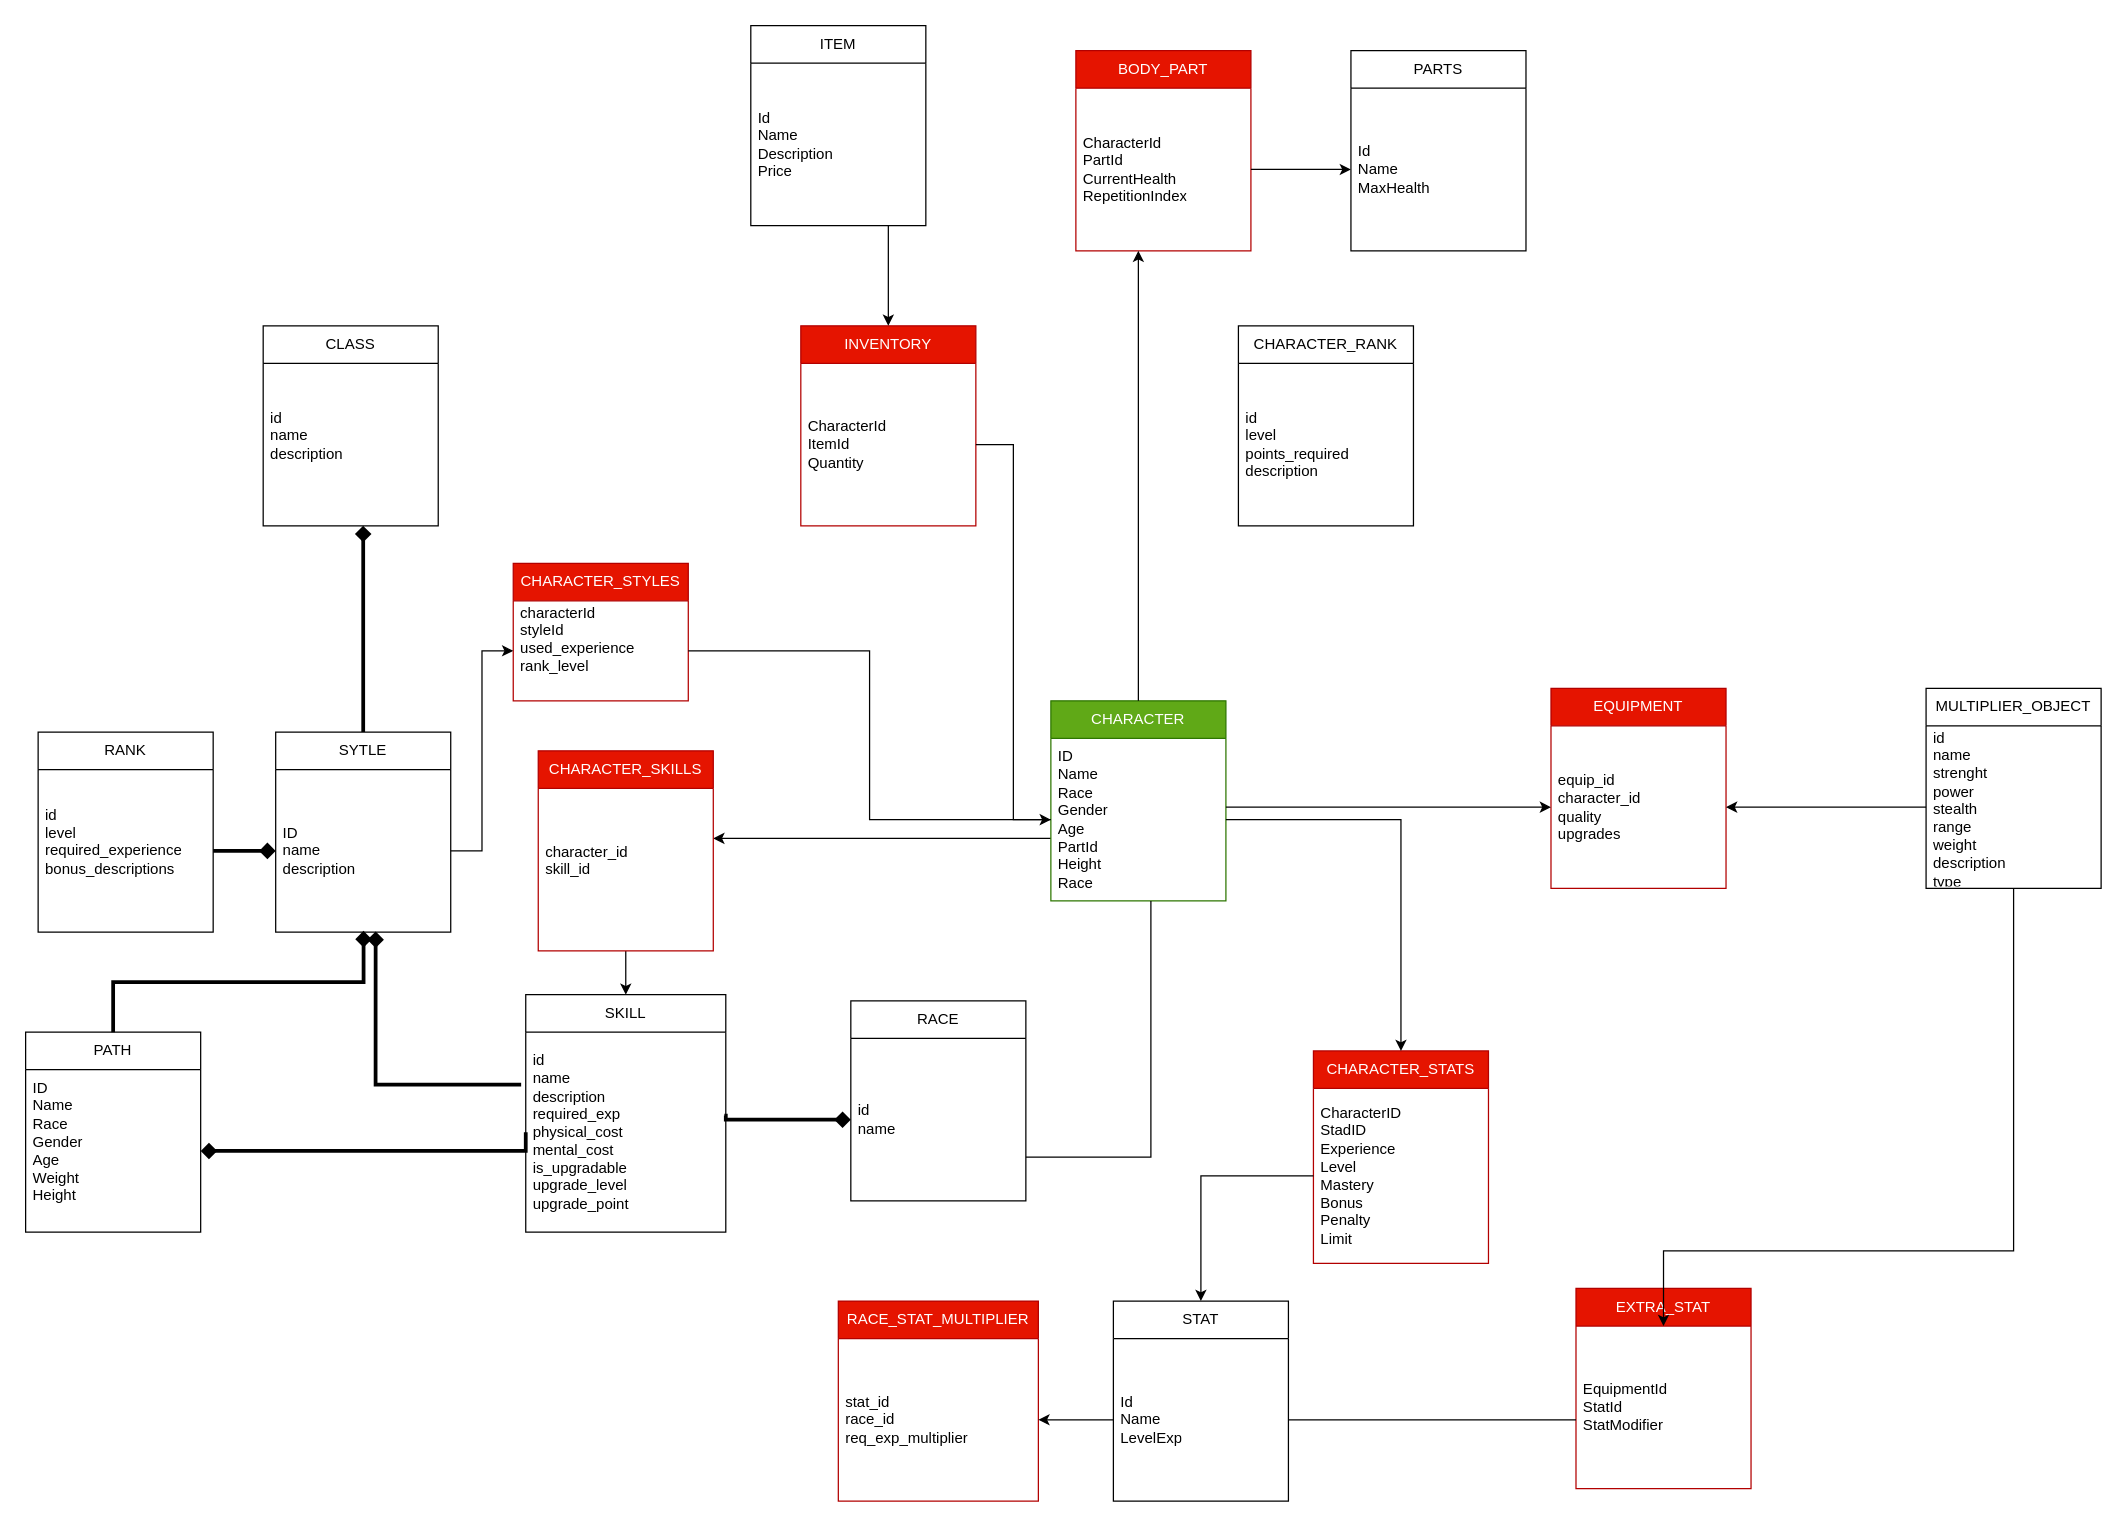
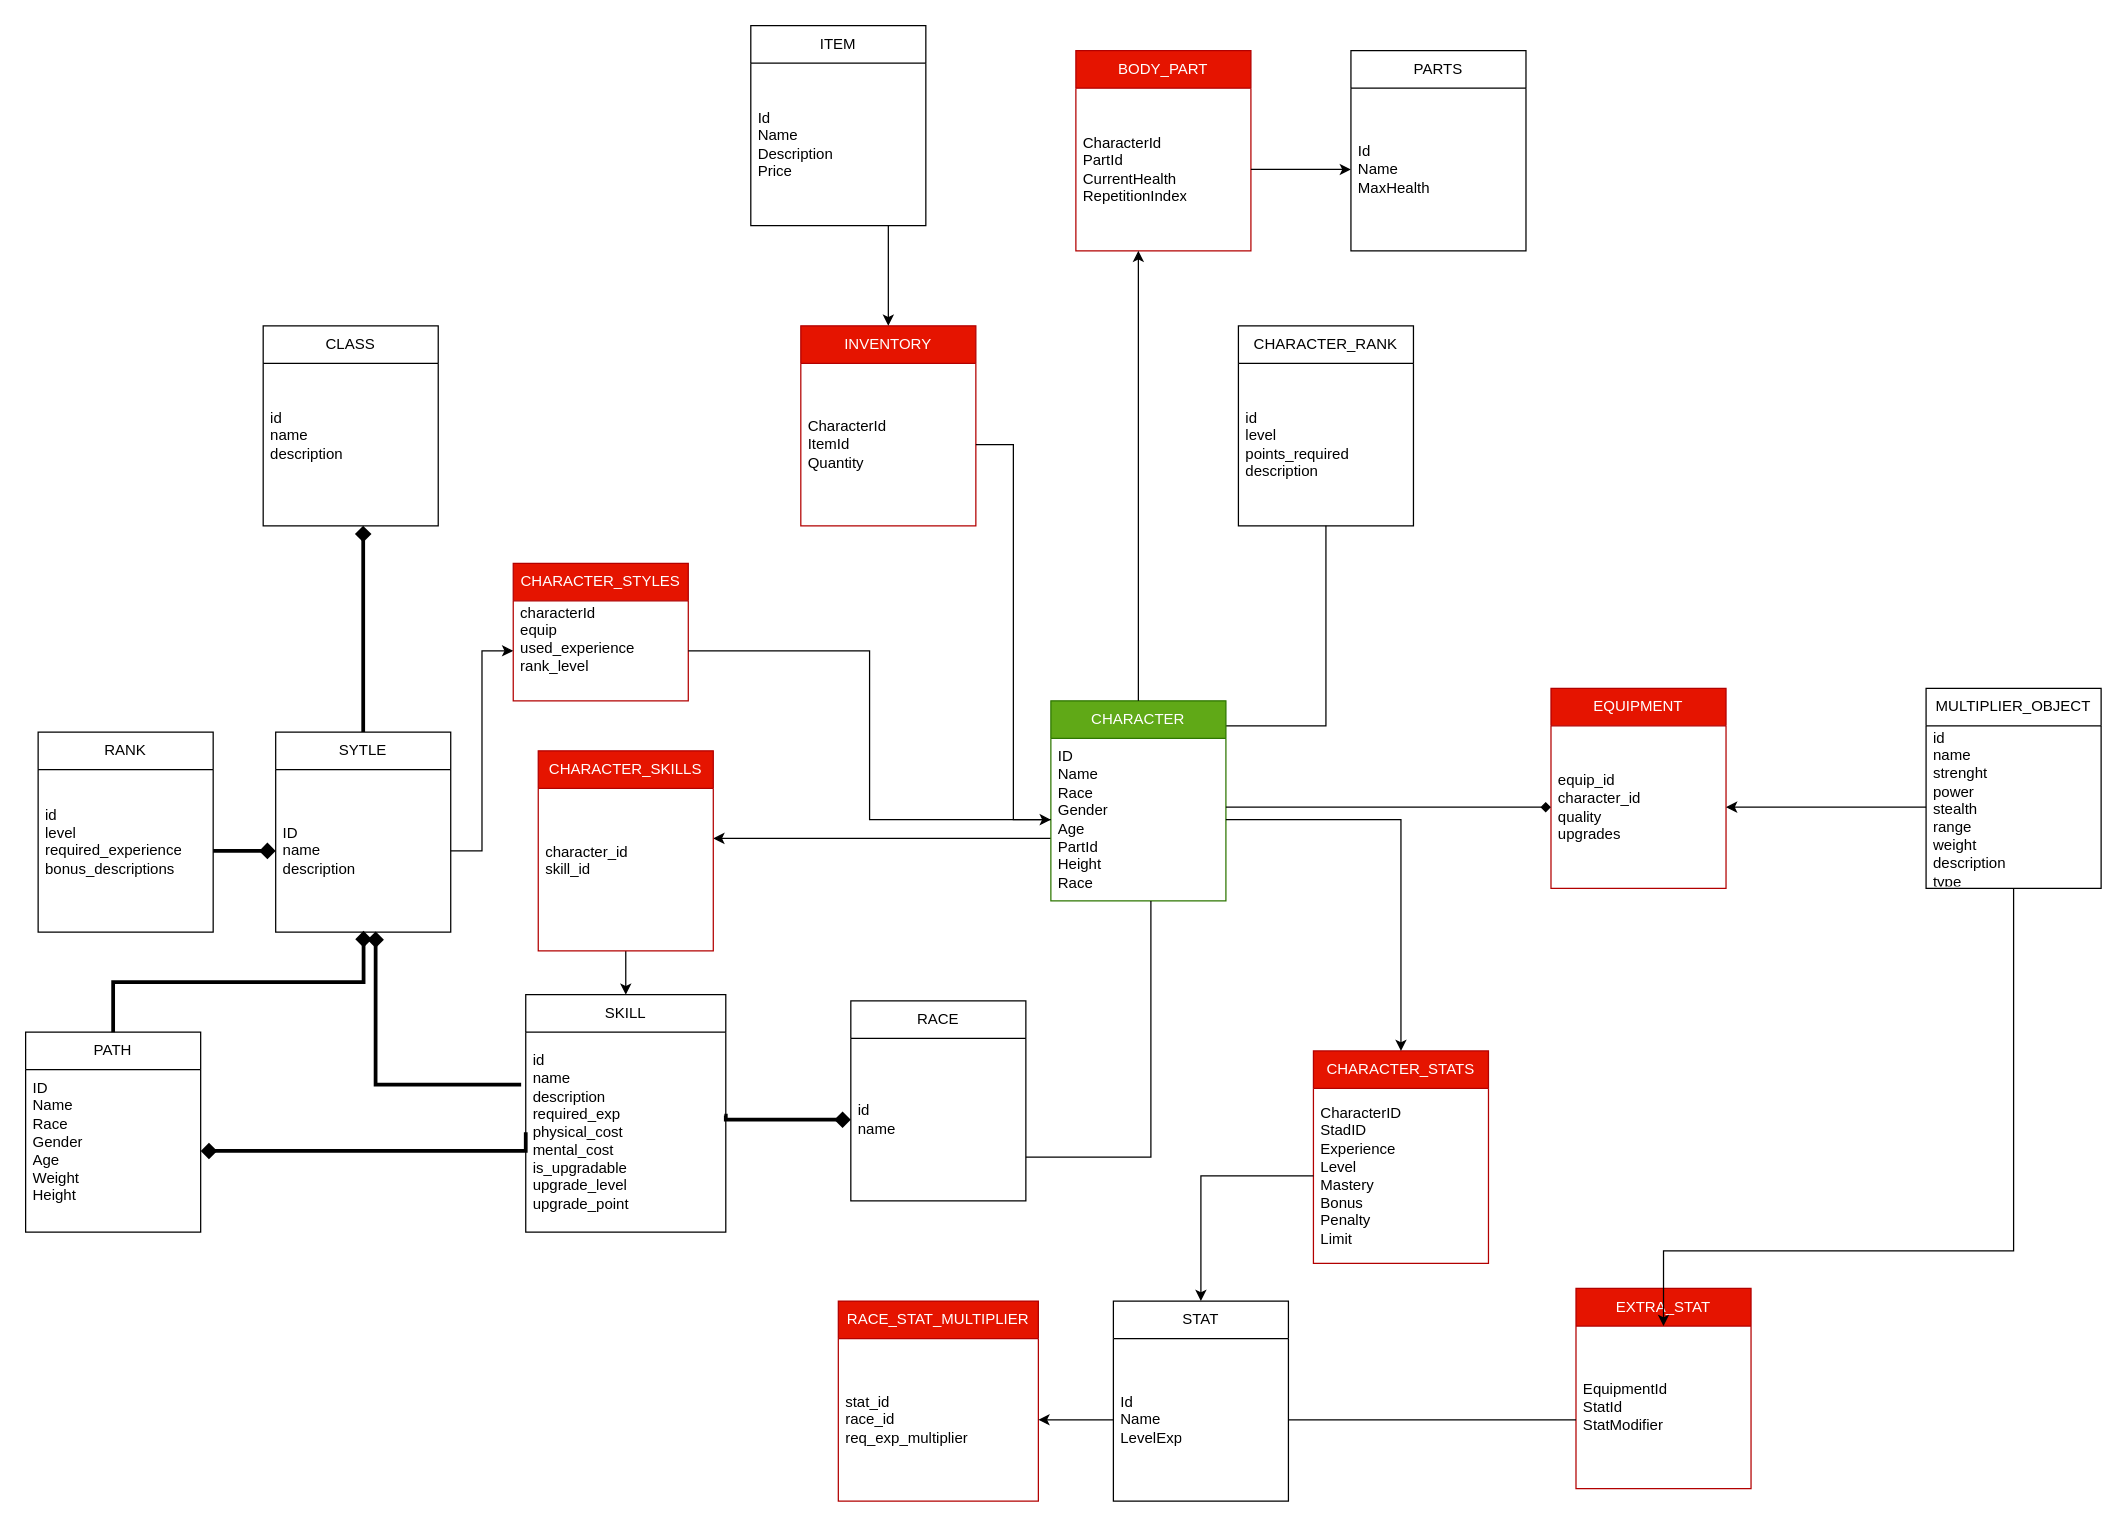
node "characterId styleId used_experience rank_level": label "characterId styleId used_experience rank_level" -> "characterId equip used_experience rank_level"
edge "CHARACTER_RANK" -- "CHARACTER": added
edge "ID Name Race Gender Age PartId Height Race" -> "equip_id character_id quality upgrades": arrowhead classic -> diamond
